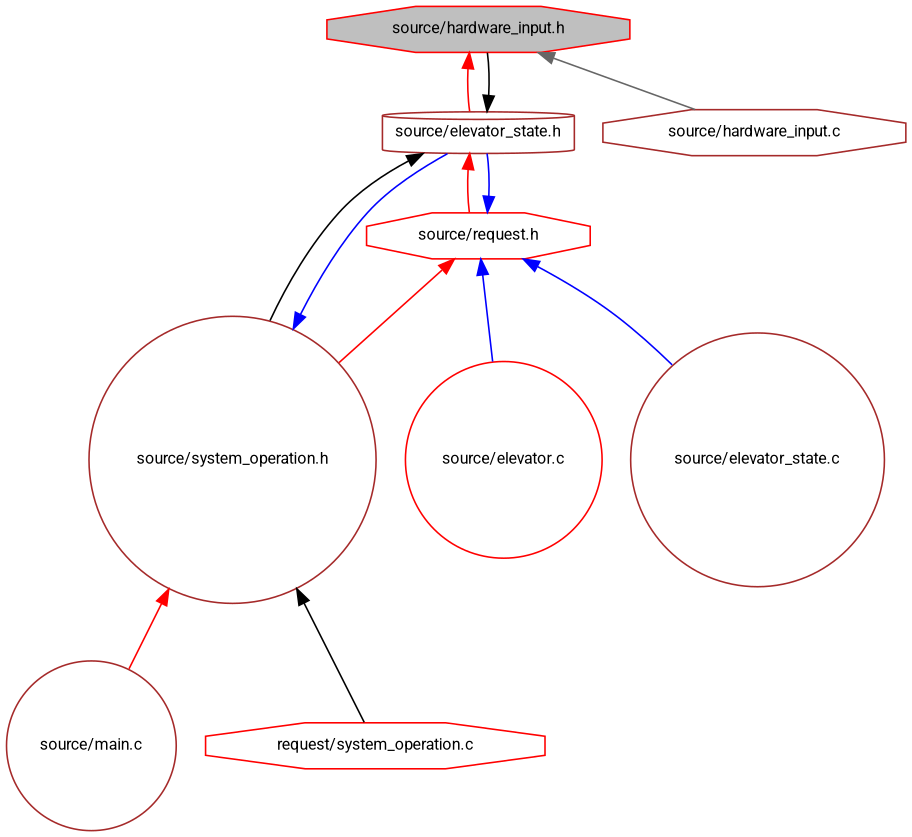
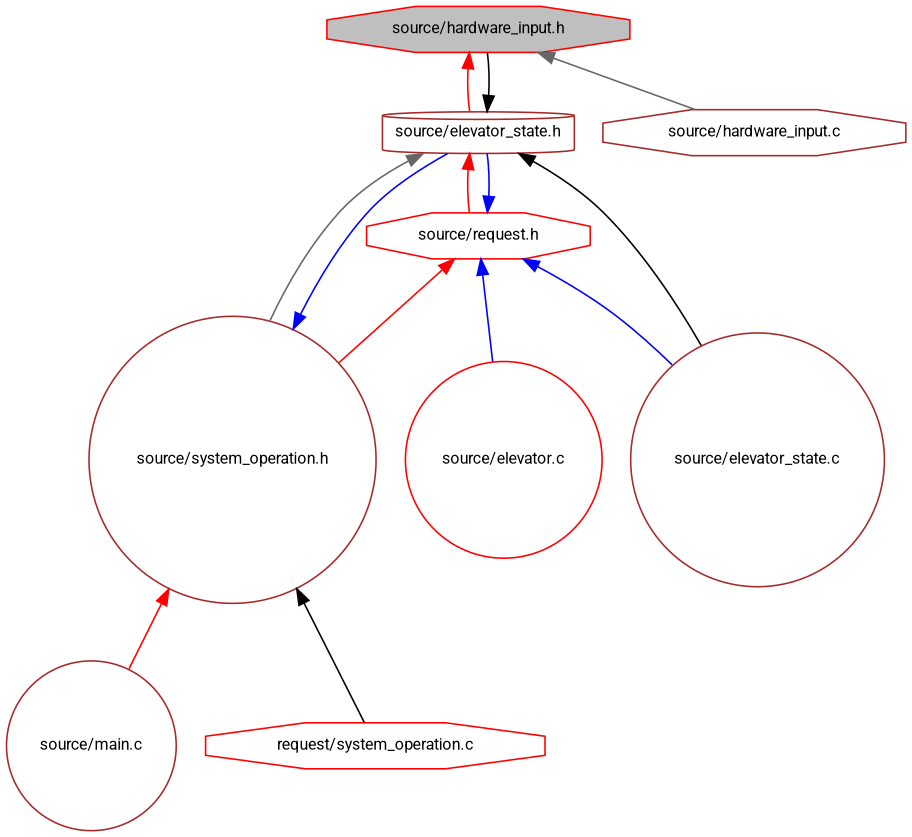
edge "source/system_operation.h" -> "source/elevator_state.h": color black -> gray40
edge "source/elevator_state.c" -> "source/elevator_state.h": added
